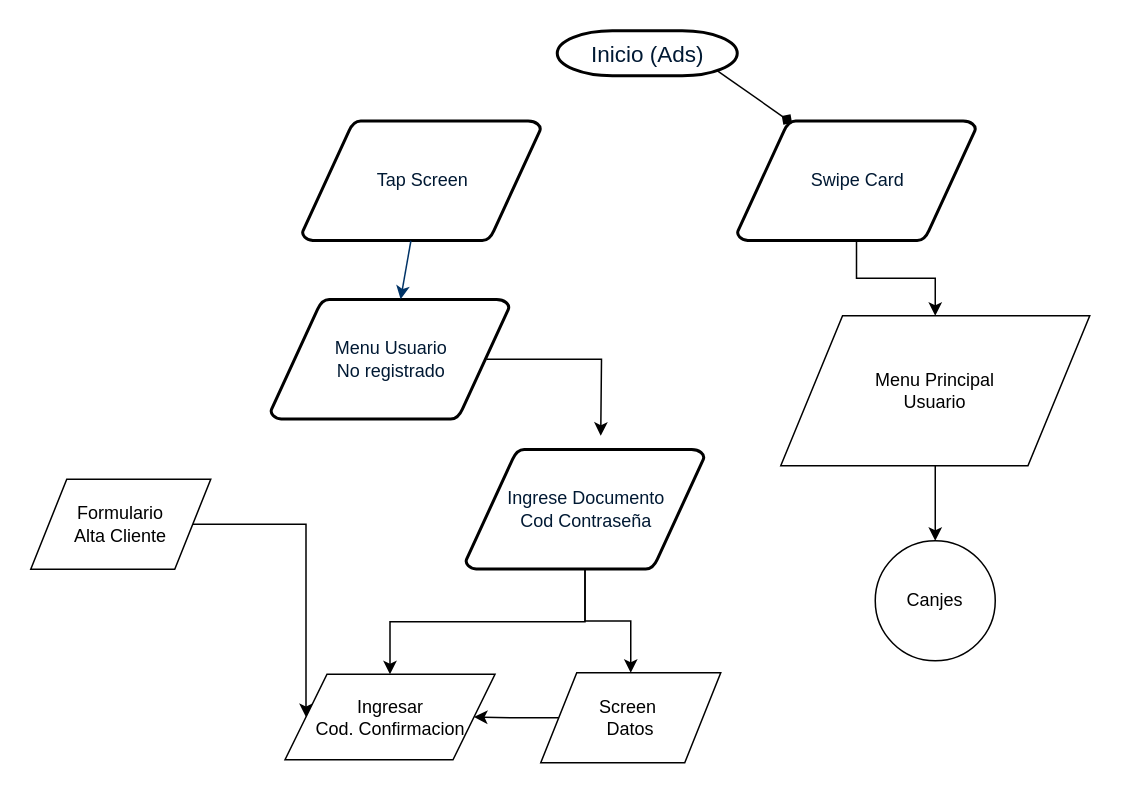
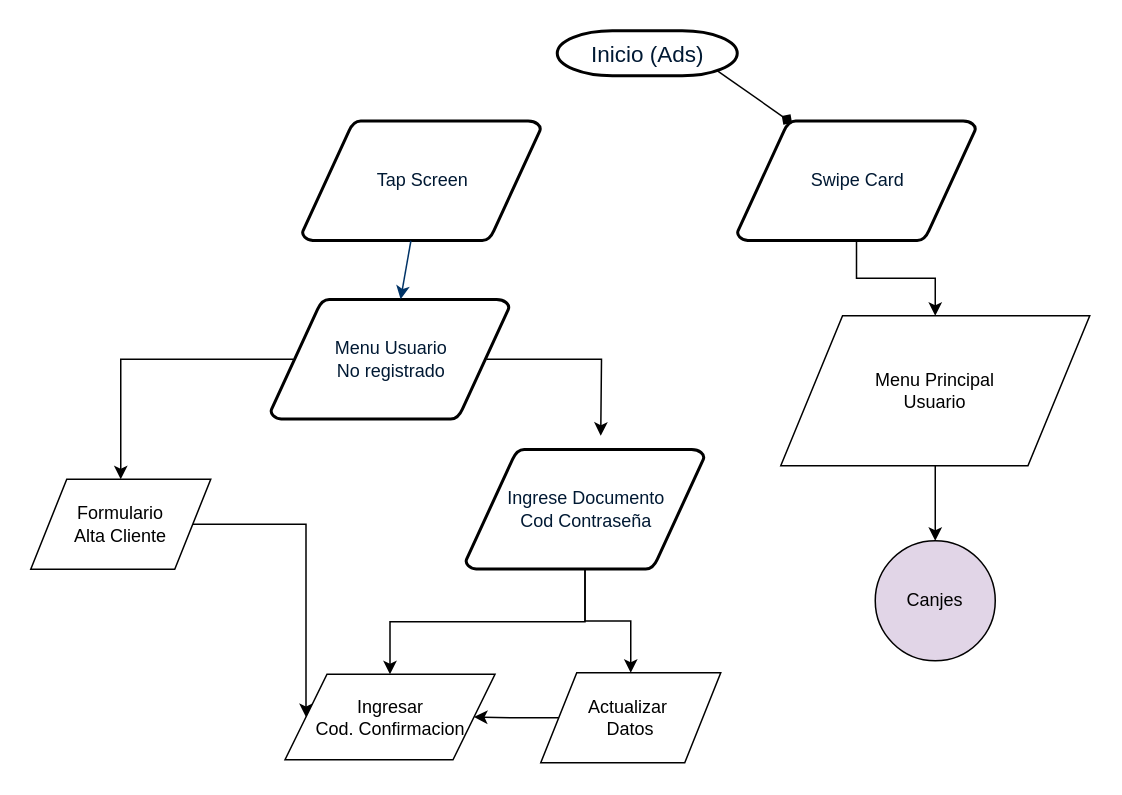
edge "Menu Usuario No registrado" -> "Formulario Alta Cliente": added
node "Canjes": fillcolor #ffffff -> #e1d5e7
node "Screen Datos": label "Screen Datos" -> "Actualizar Datos"
